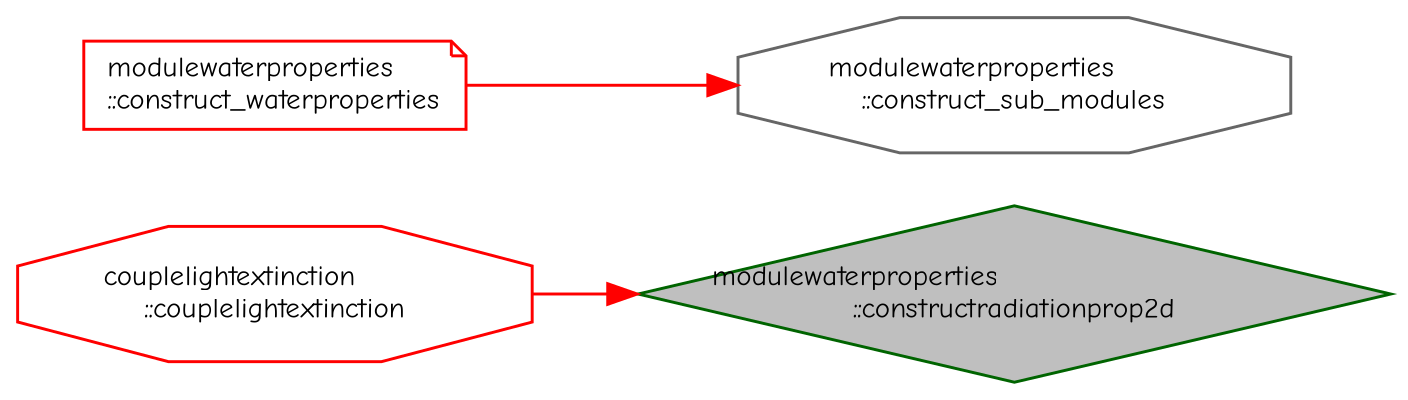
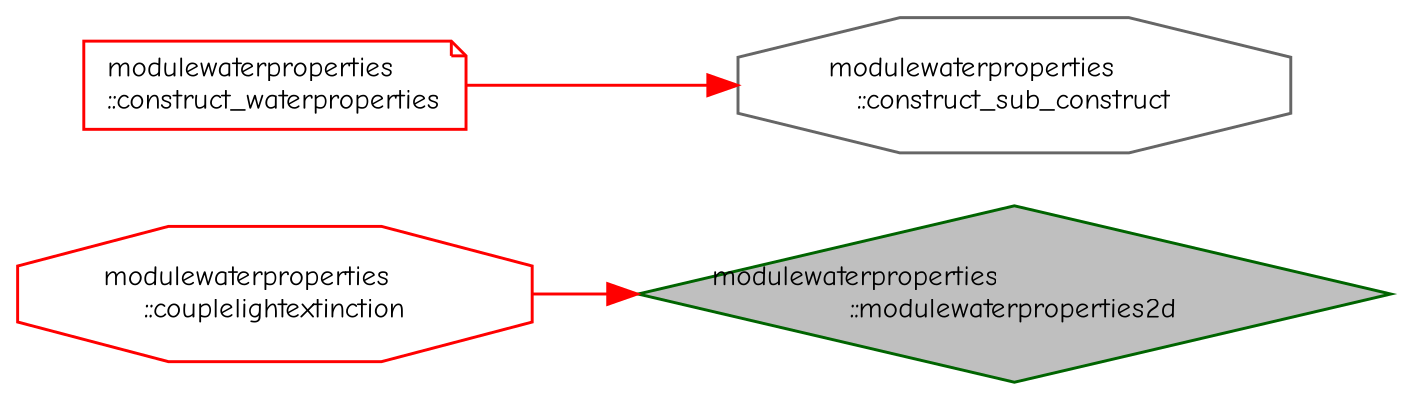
node "modulewaterproperties ::construct_sub_modules": label "modulewaterproperties ::construct_sub_modules" -> "modulewaterproperties ::construct_sub_construct"
node "couplelightextinction ::couplelightextinction": label "couplelightextinction ::couplelightextinction" -> "modulewaterproperties ::couplelightextinction"
node "modulewaterproperties ::constructradiationprop2d": label "modulewaterproperties ::constructradiationprop2d" -> "modulewaterproperties ::modulewaterproperties2d"
